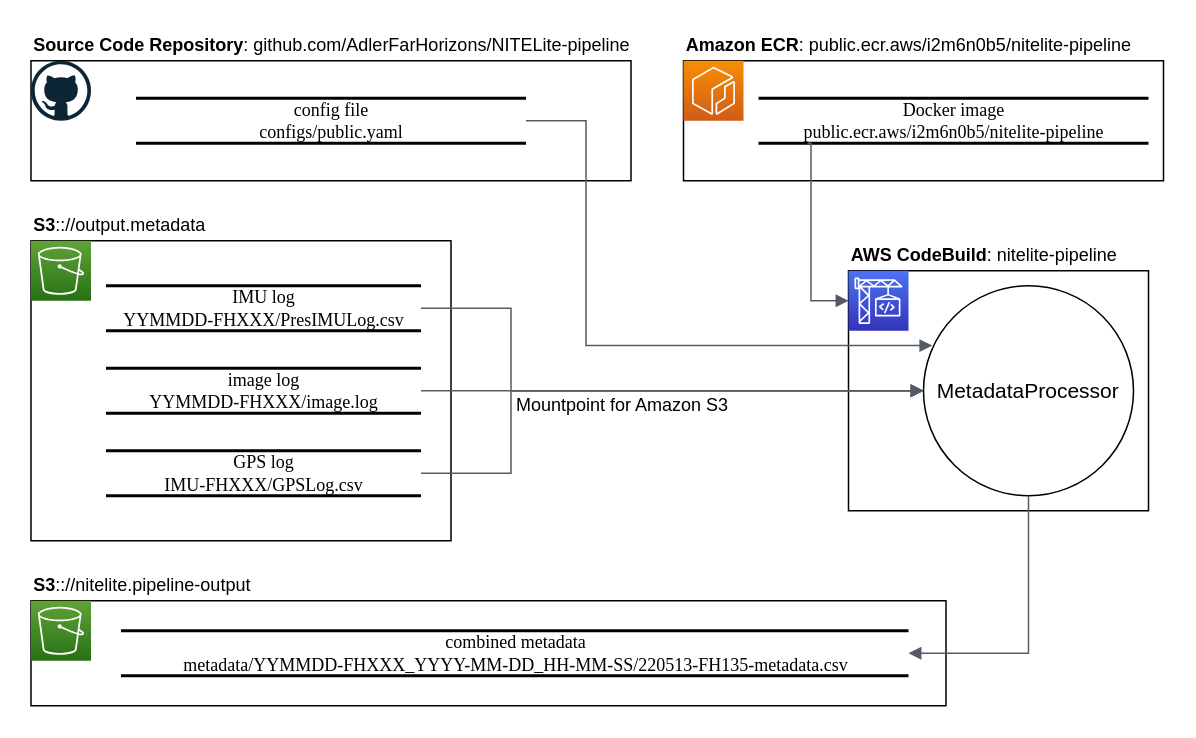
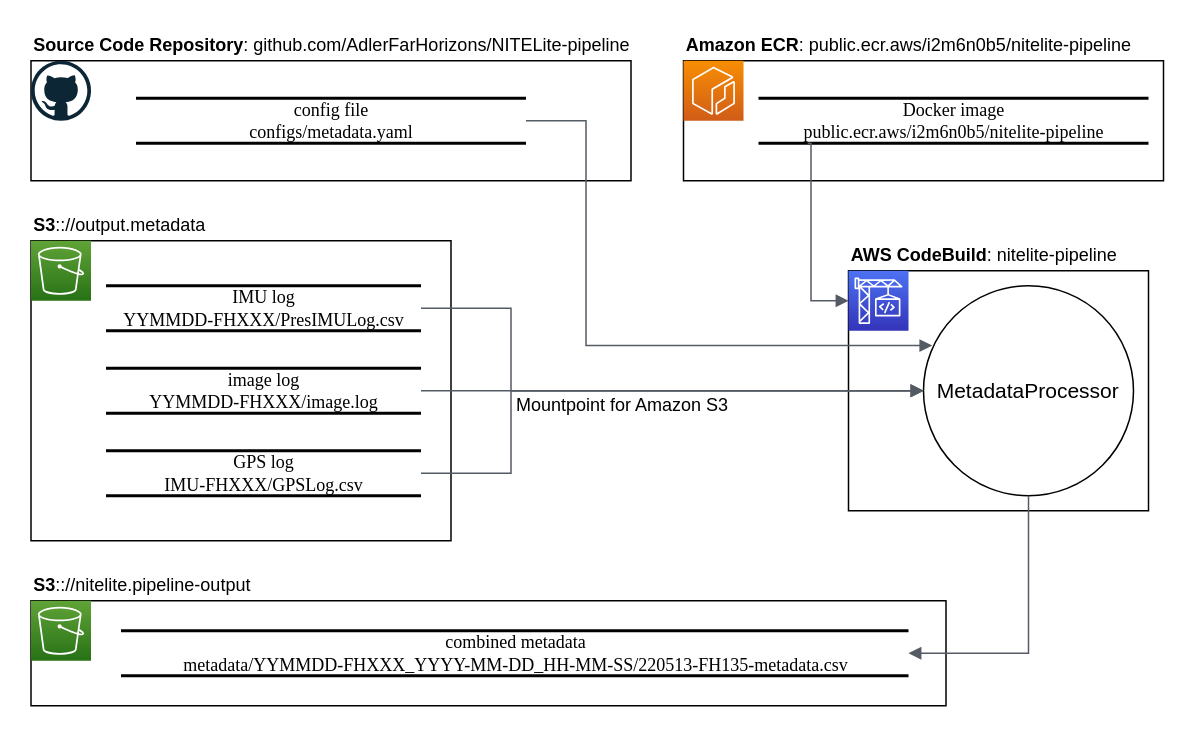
node "config file configs/public.yaml": label "config file configs/public.yaml" -> "config file configs/metadata.yaml"
